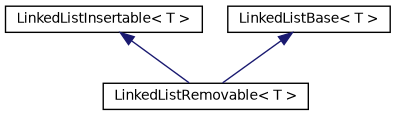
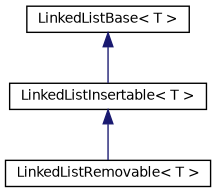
edge "LinkedListRemovable< T >" -> "LinkedListBase< T >": now "LinkedListInsertable< T >" -> "LinkedListBase< T >"
